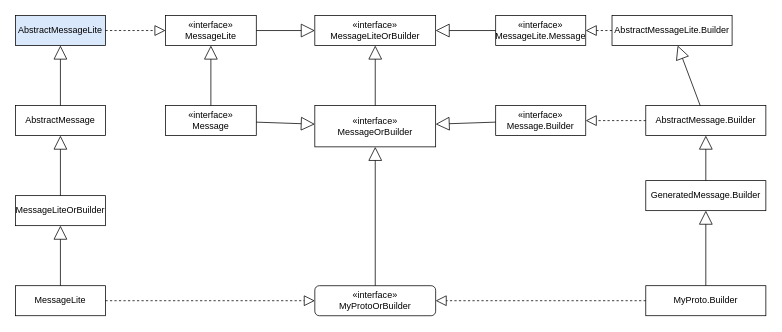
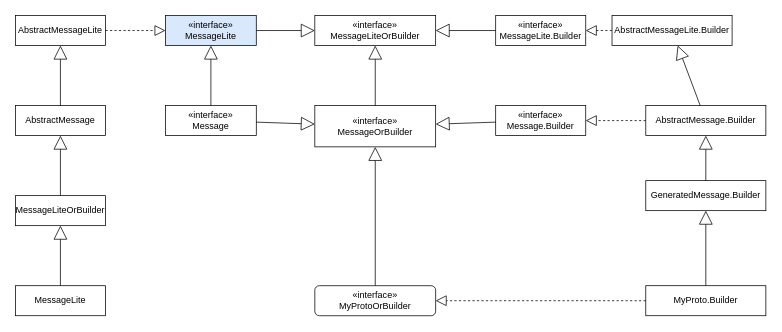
node "AbstractMessageLite": fillcolor #dae8fc -> #ffffff
node "«interface» MessageLite": fillcolor #ffffff -> #dae8fc
node "«interface» MessageLite.Message": label "«interface» MessageLite.Message" -> "«interface» MessageLite.Builder"
edge "MessageLite" -> "«interface» MyProtoOrBuilder": removed
